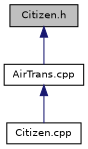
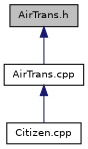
node "Citizen.h": label "Citizen.h" -> "AirTrans.h"
